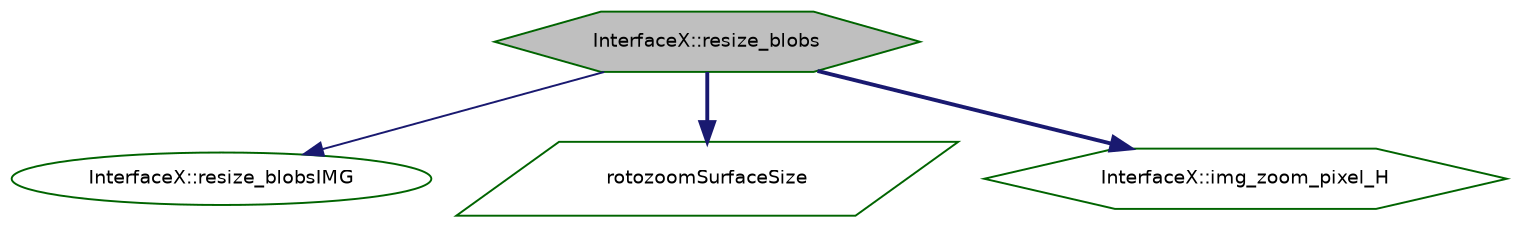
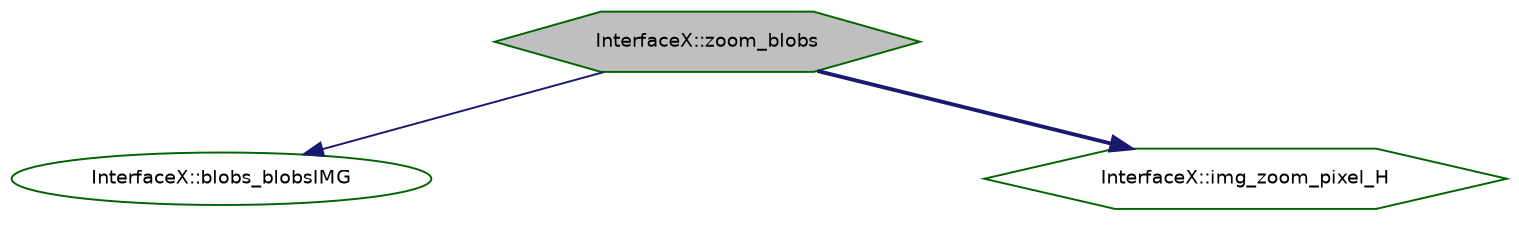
node "InterfaceX::resize_blobs": label "InterfaceX::resize_blobs" -> "InterfaceX::zoom_blobs"
node "InterfaceX::resize_blobsIMG": label "InterfaceX::resize_blobsIMG" -> "InterfaceX::blobs_blobsIMG"
node "rotozoomSurfaceSize": removed
